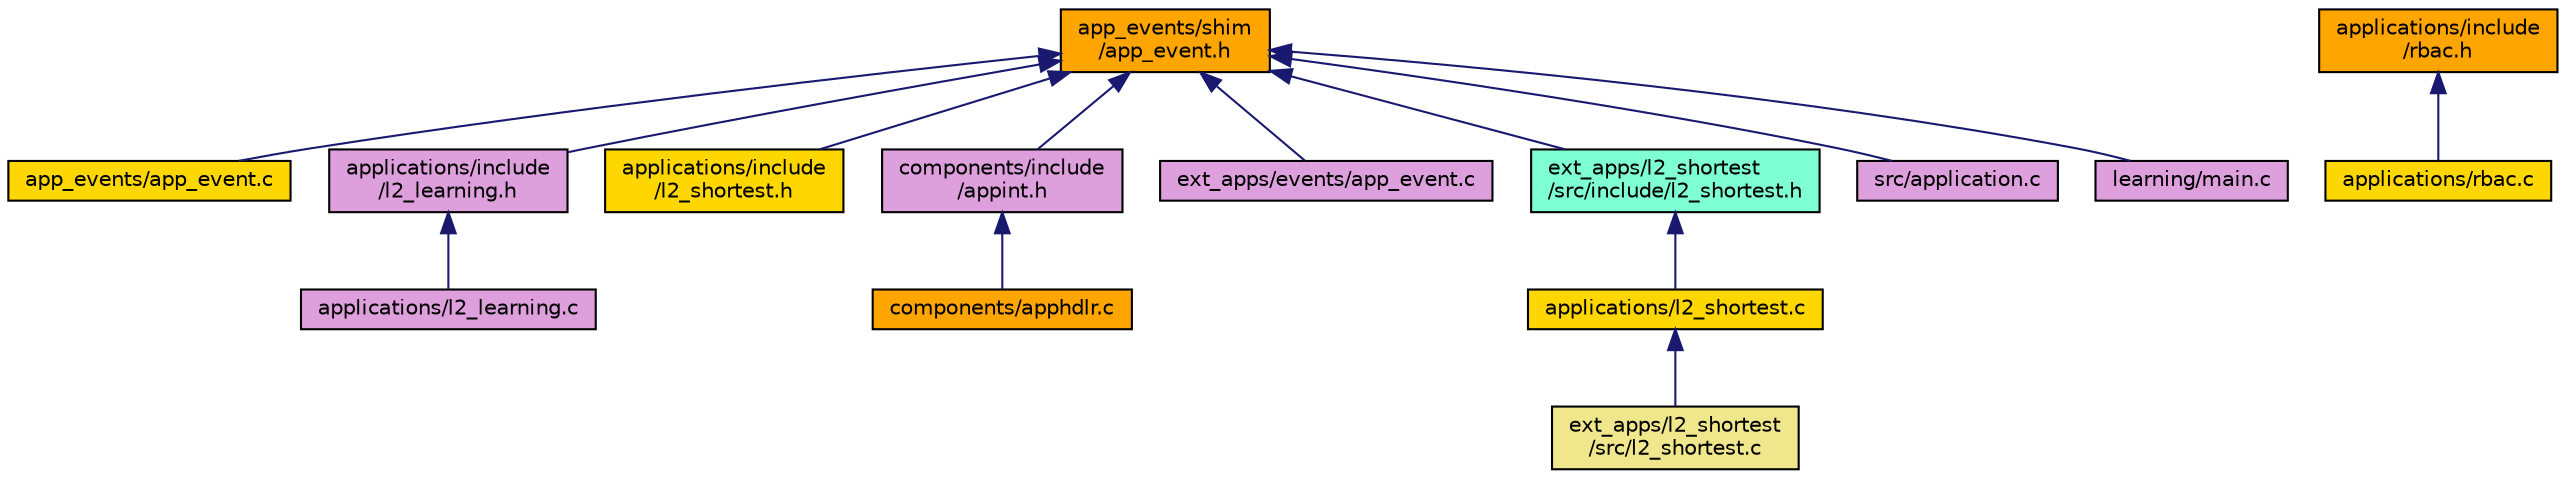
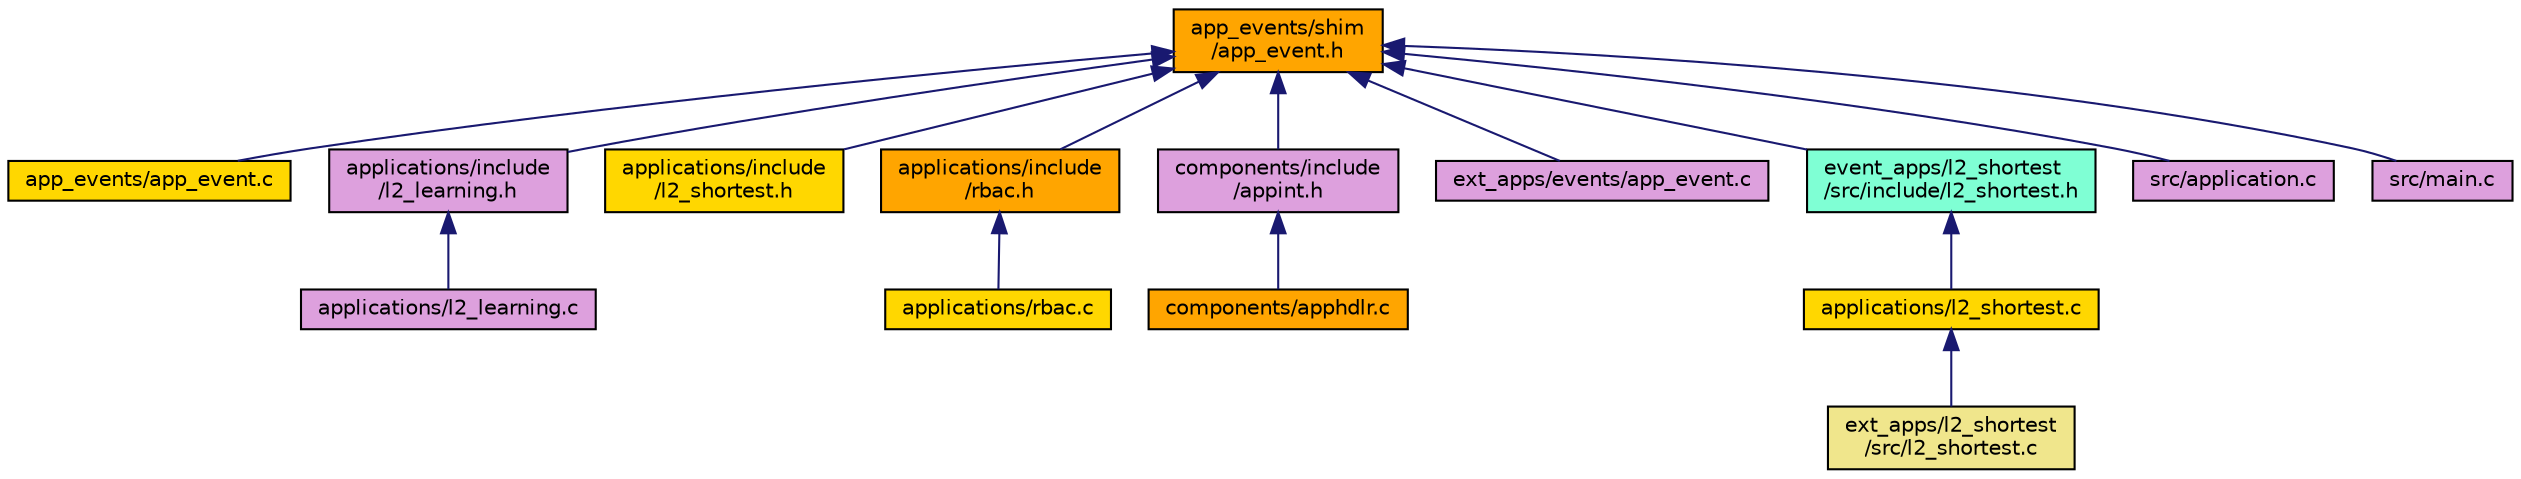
edge "applications/include /rbac.h" -> "app_events/shim /app_event.h": added
node "ext_apps/l2_shortest /src/include/l2_shortest.h": label "ext_apps/l2_shortest /src/include/l2_shortest.h" -> "event_apps/l2_shortest /src/include/l2_shortest.h"
node "learning/main.c": label "learning/main.c" -> "src/main.c"
